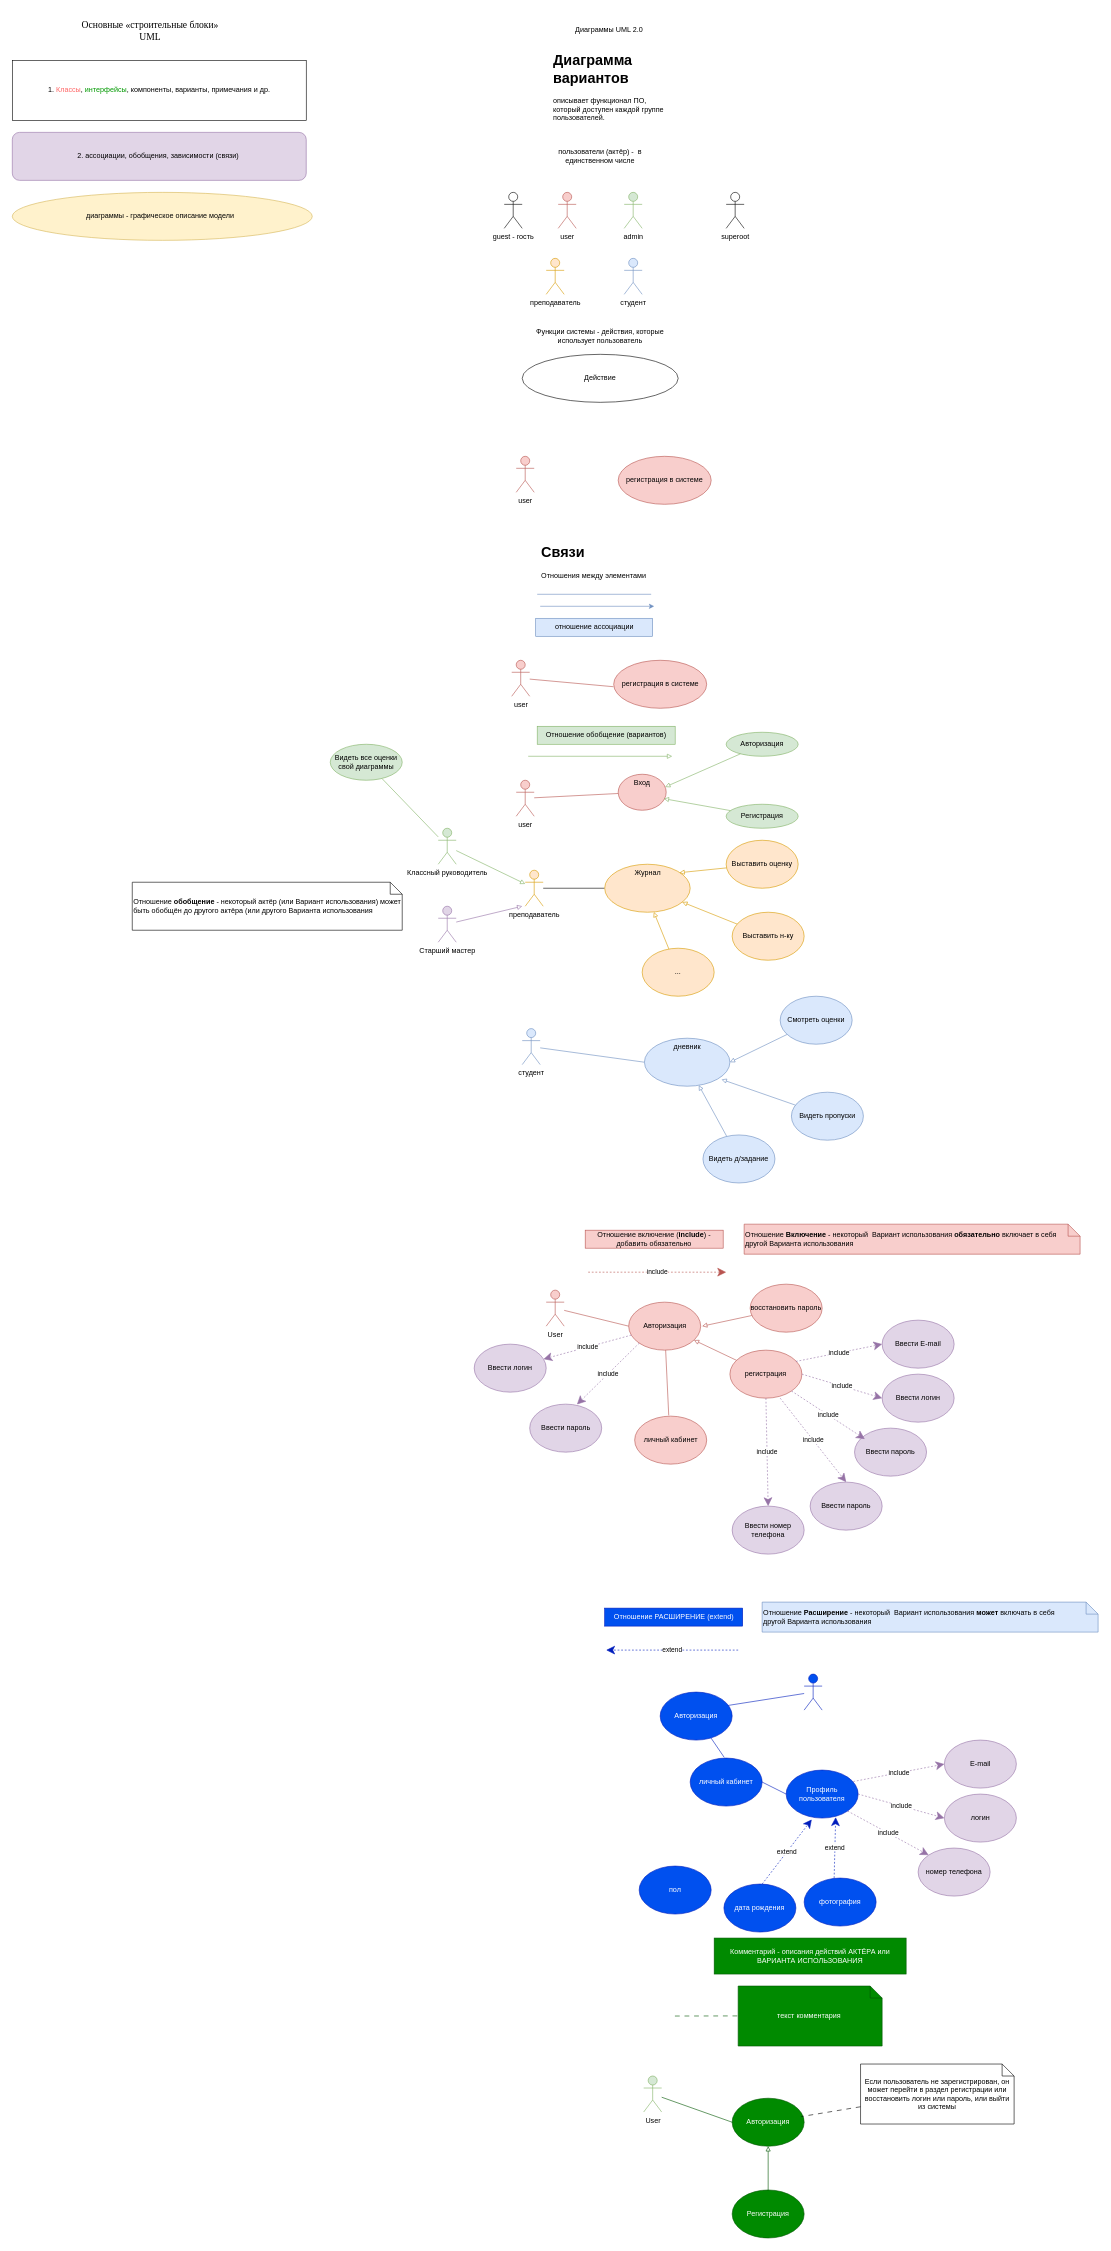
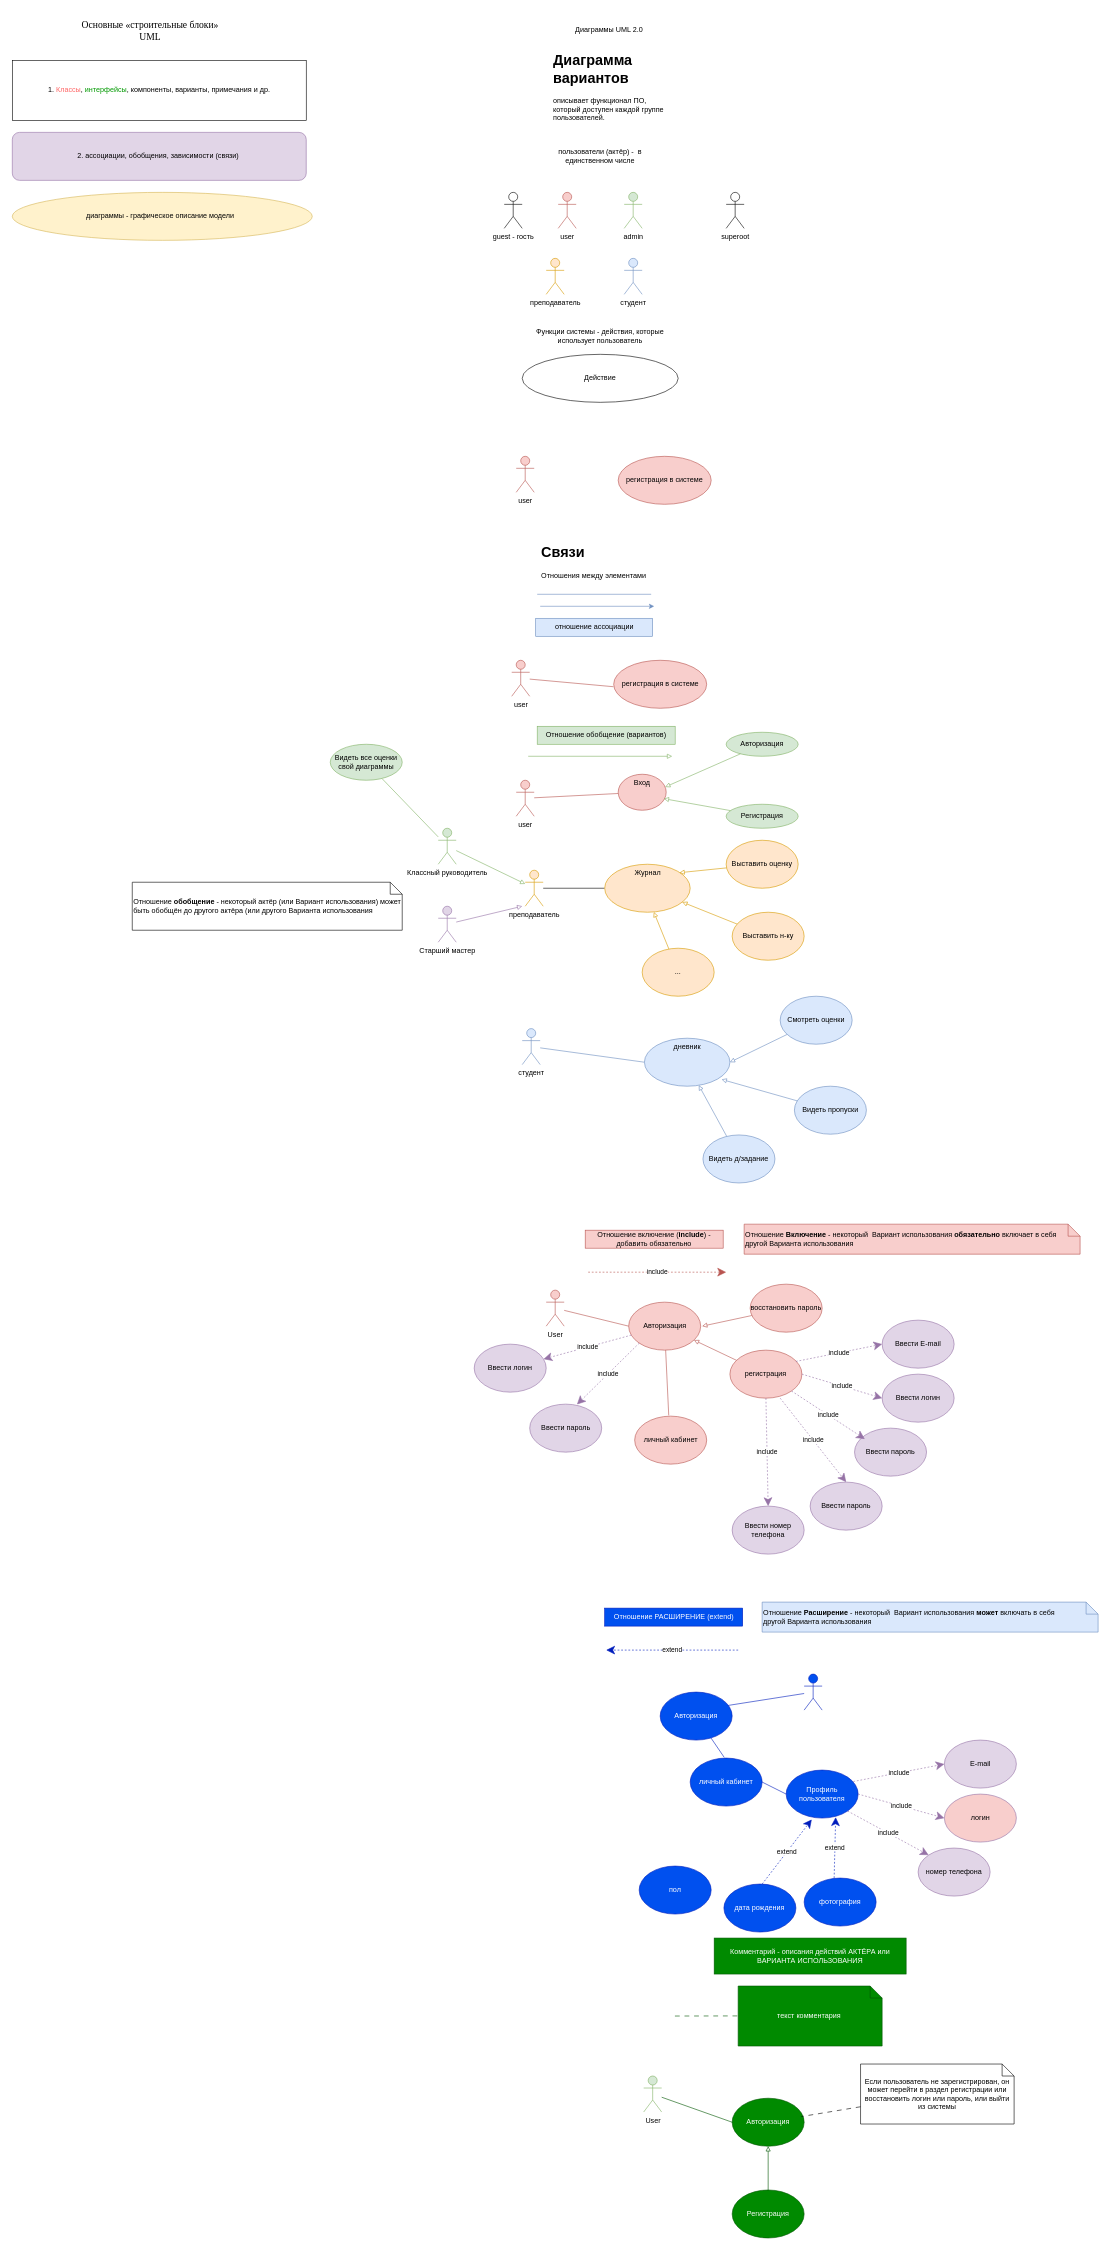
node "Видеть пропуски": moved (828, 1116) -> (831, 1110)
node "логин": fillcolor #e1d5e7 -> #f8cecc
